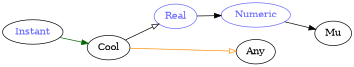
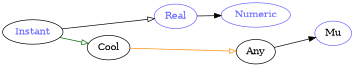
edge "Numeric" -> "Mu": now "Any" -> "Mu"
edge "Cool" -> "Real": now "Instant" -> "Real"
node "Mu": color #000000 -> #6666ff
edge "Instant" -> "Cool": arrowhead normal -> onormal
